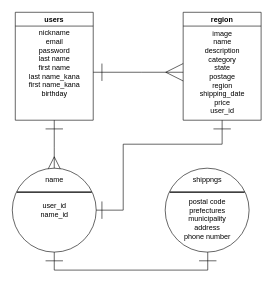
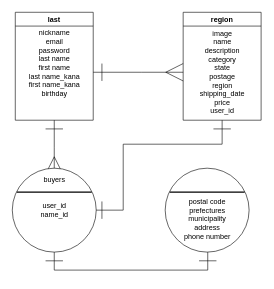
node "users": label "users" -> "last"
node "name": label "name" -> "buyers"
node "shippngs": removed
